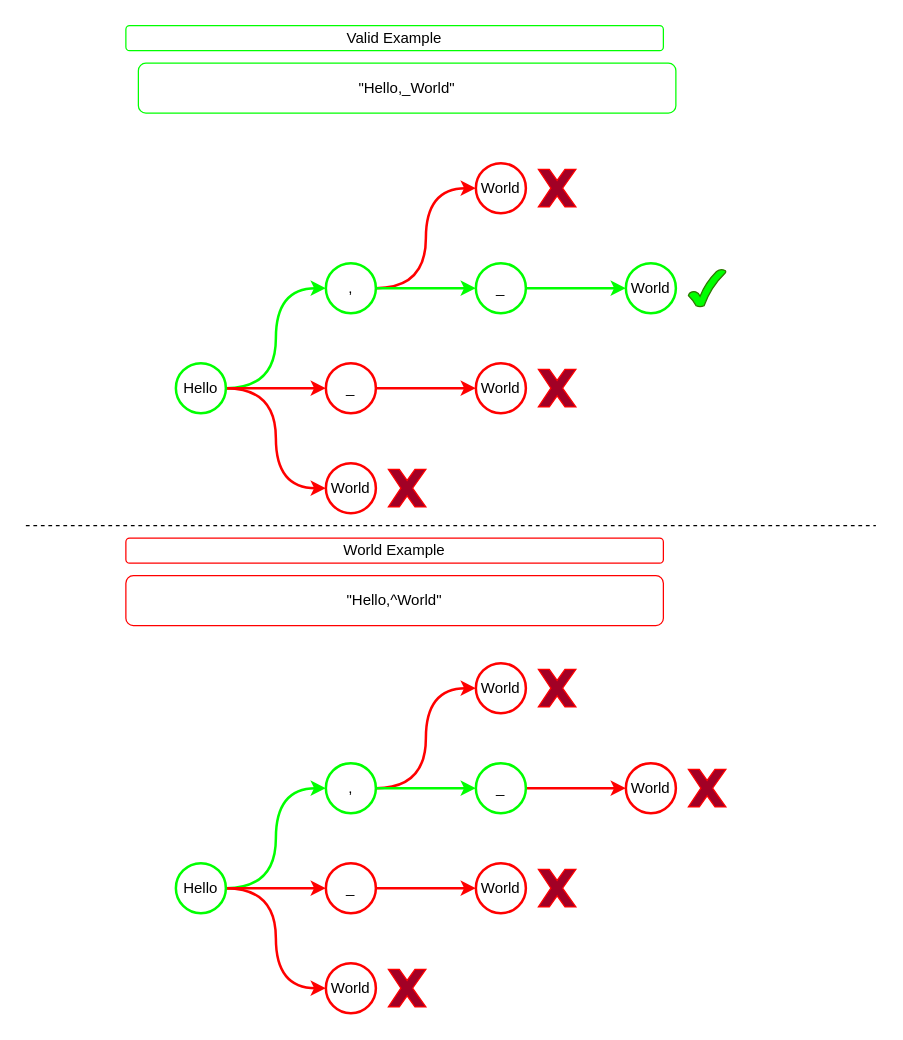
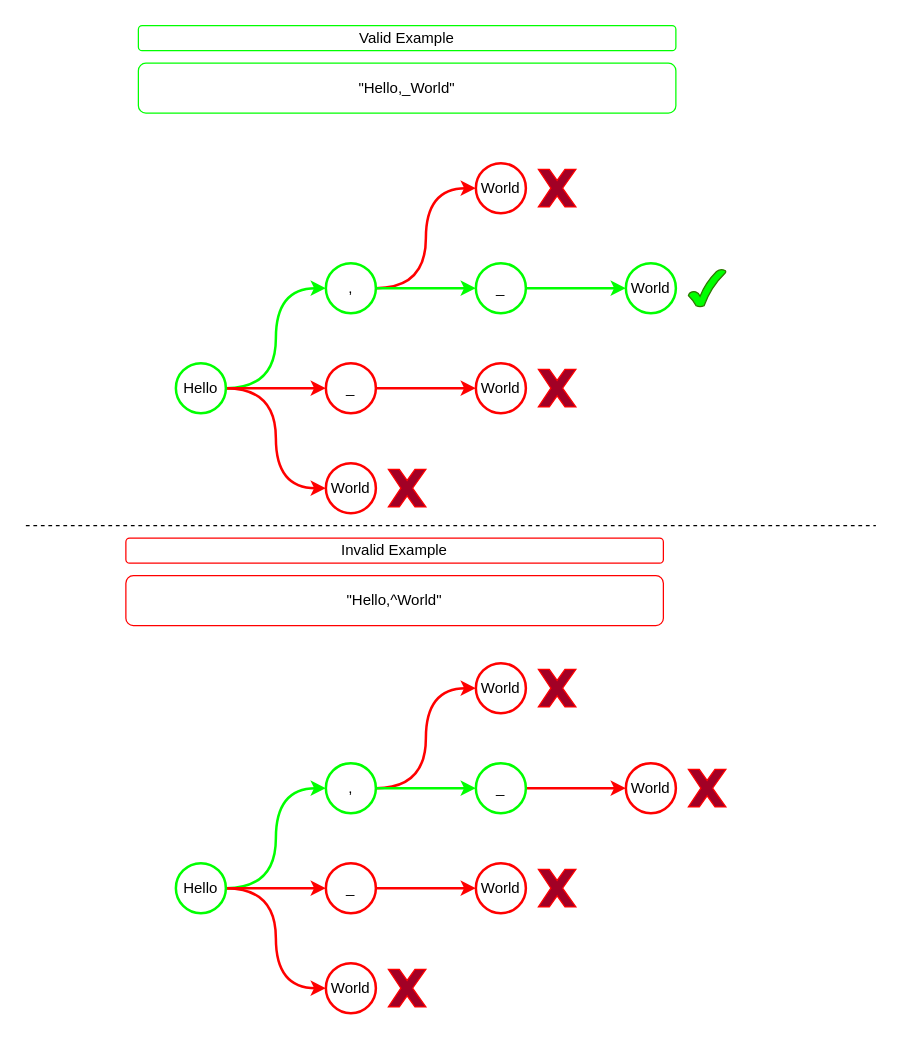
node "Valid Example": moved (394, 38) -> (407, 38)
node "World Example": label "World Example" -> "Invalid Example"
